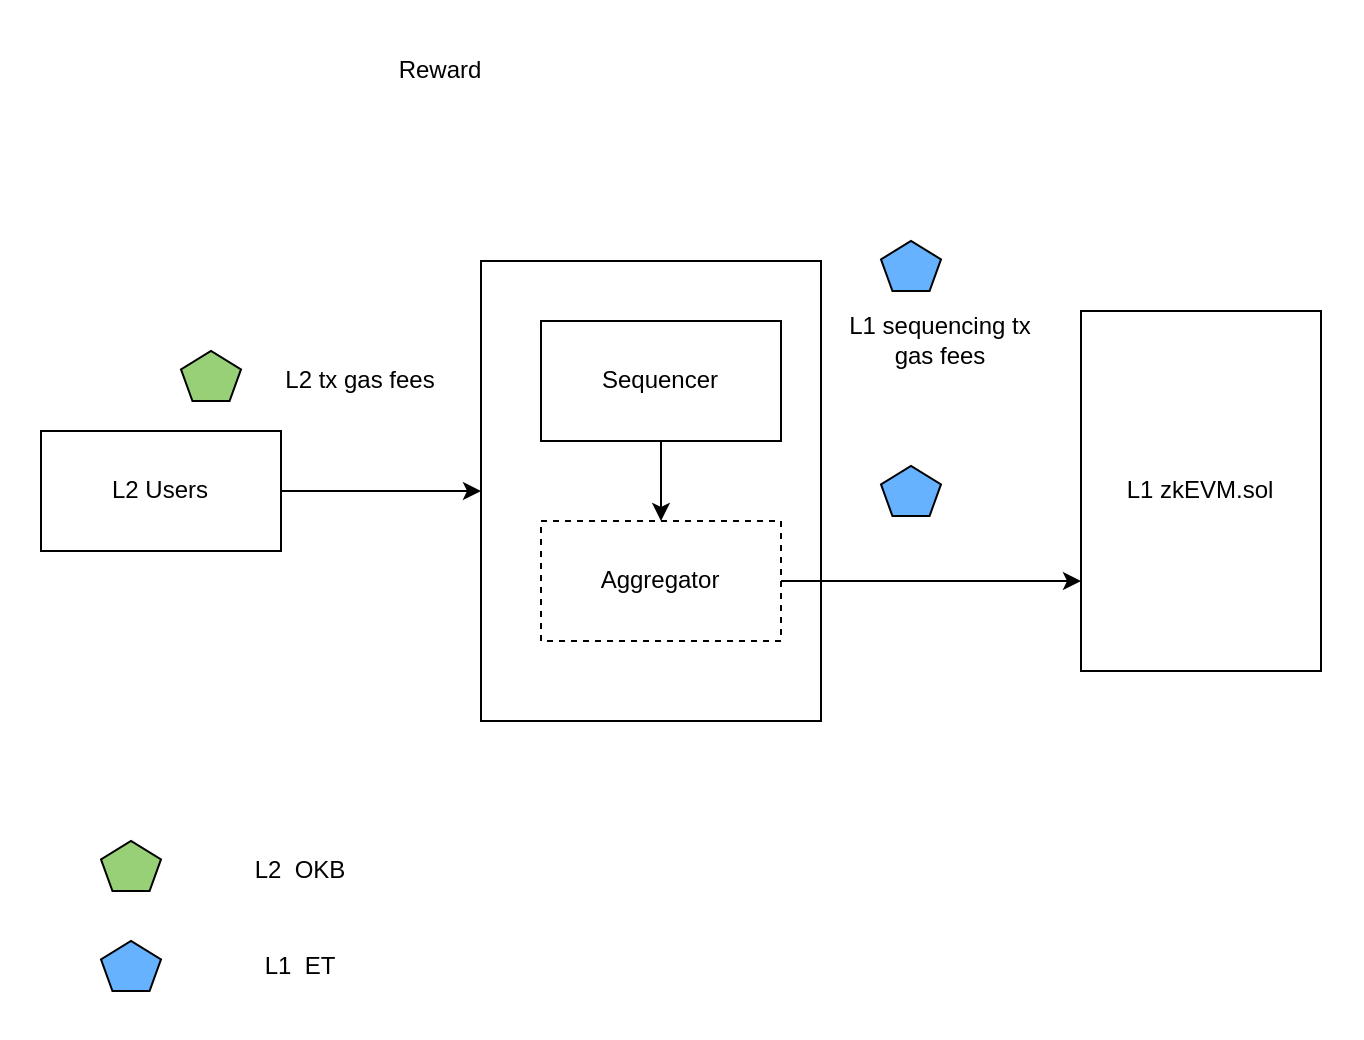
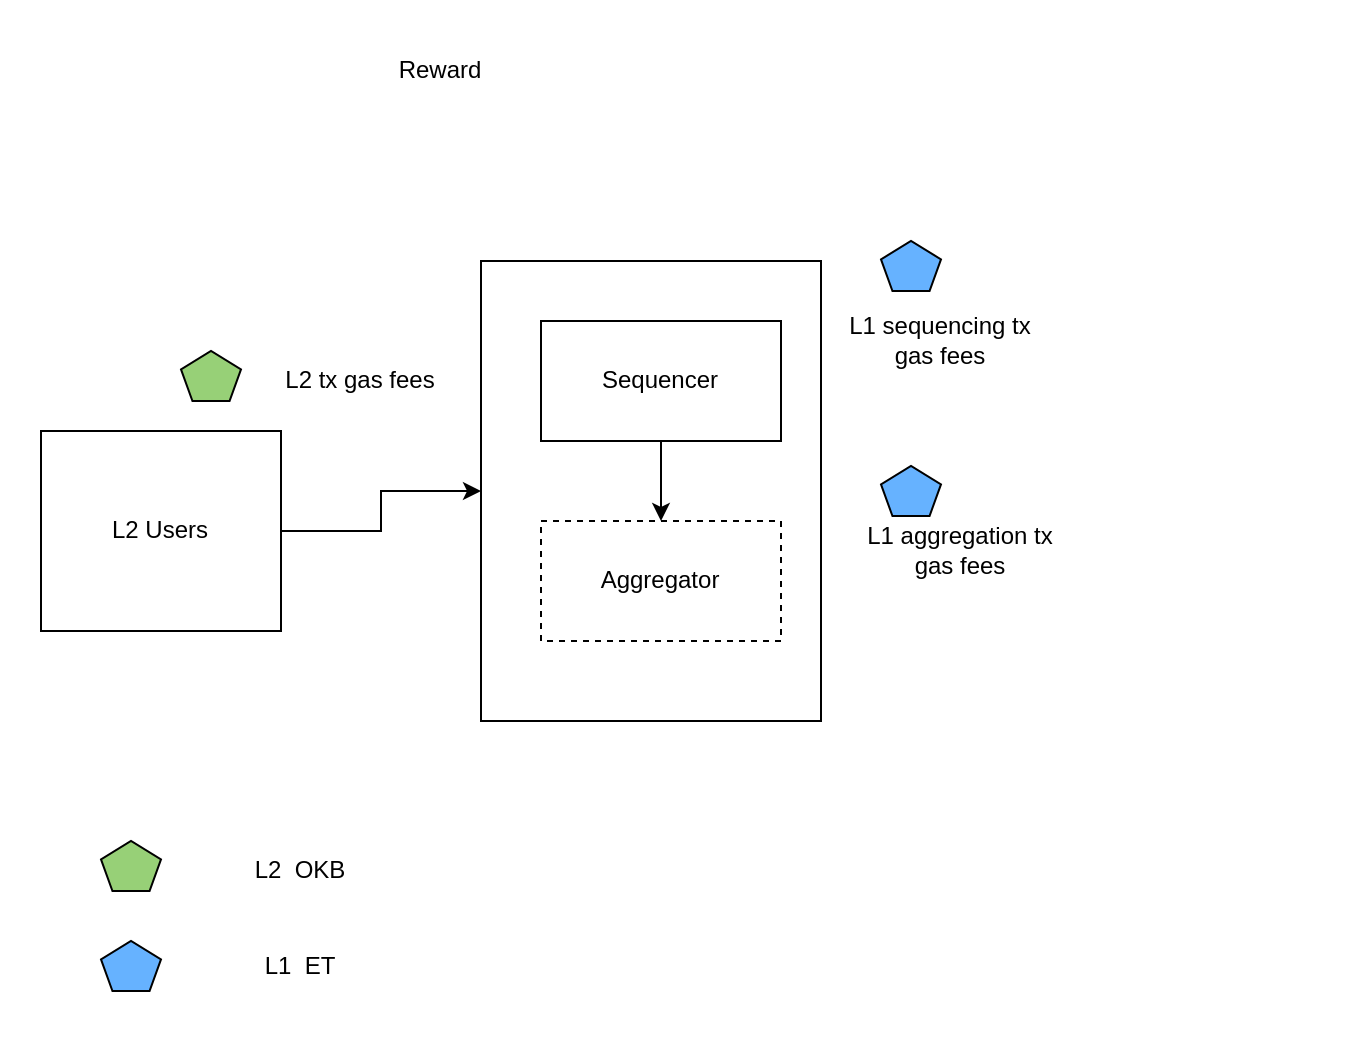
node "L2 Users": size 240x120 -> 240x200
node "L1 zkEVM.sol": removed
node "L1 aggregation tx gas fees": added
edge "Aggregator" -> "L1 zkEVM.sol": removed
